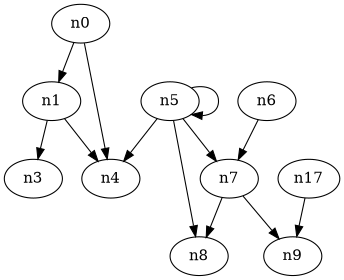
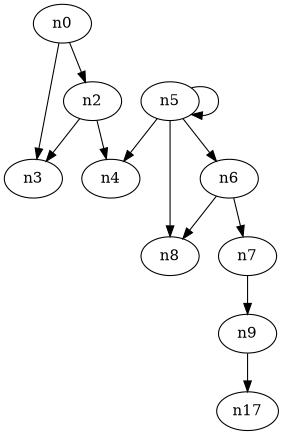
edge "n0" -> "n4": now "n0" -> "n3"
node "n1": label "n1" -> "n2"
edge "n5" -> "n7": now "n5" -> "n6"
edge "n7" -> "n8": now "n6" -> "n8"
edge "n17" -> "n9": reversed
